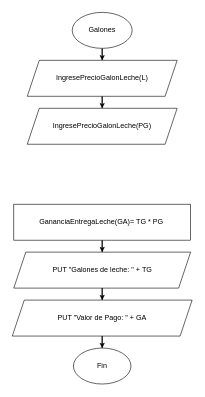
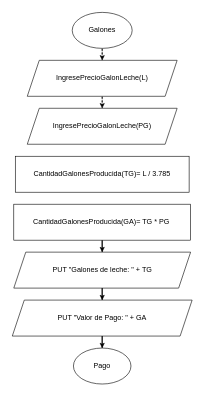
edge "Galones" -> "IngresePrecioGalonLeche(L)": style solid -> dashed
edge "IngresePrecioGalonLeche(L)" -> "IngresePrecioGalonLeche(PG)": style solid -> dashed
node "CantidadGalonesProducida(TG)= L / 3.785": added
node "GananciaEntregaLeche(GA)= TG * PG": label "GananciaEntregaLeche(GA)= TG * PG" -> "CantidadGalonesProducida(GA)= TG * PG"
node "Fin": label "Fin" -> "Pago"
